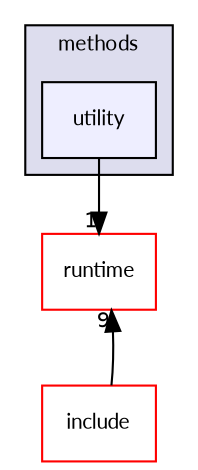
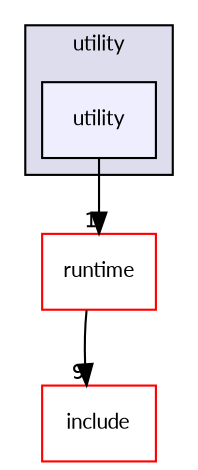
cluster "methods": label "methods" -> "utility"
edge "include" -> "runtime": reversed
